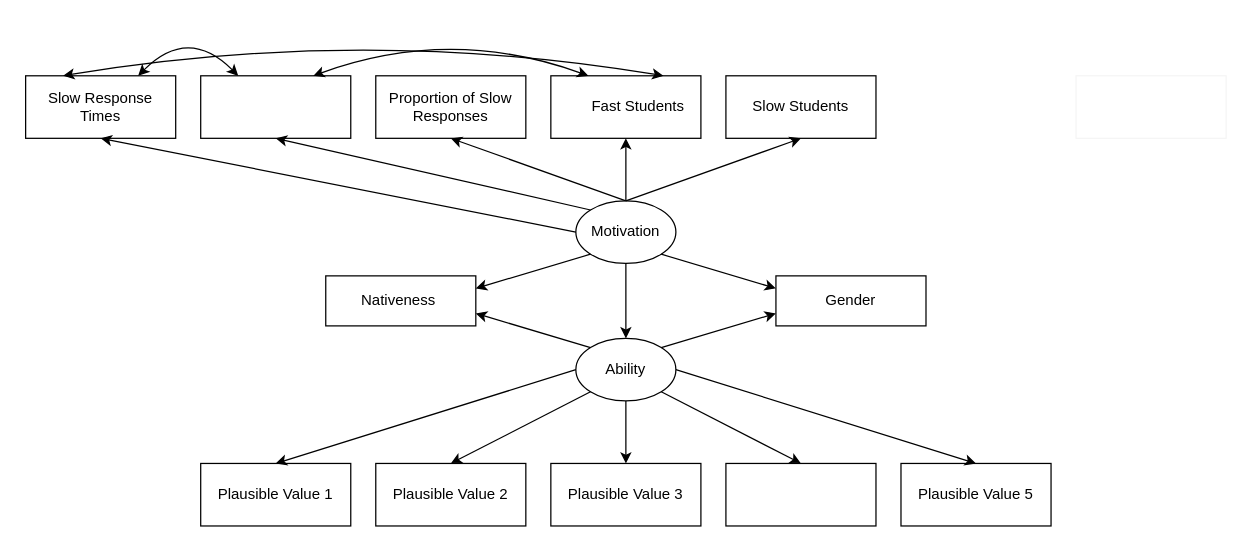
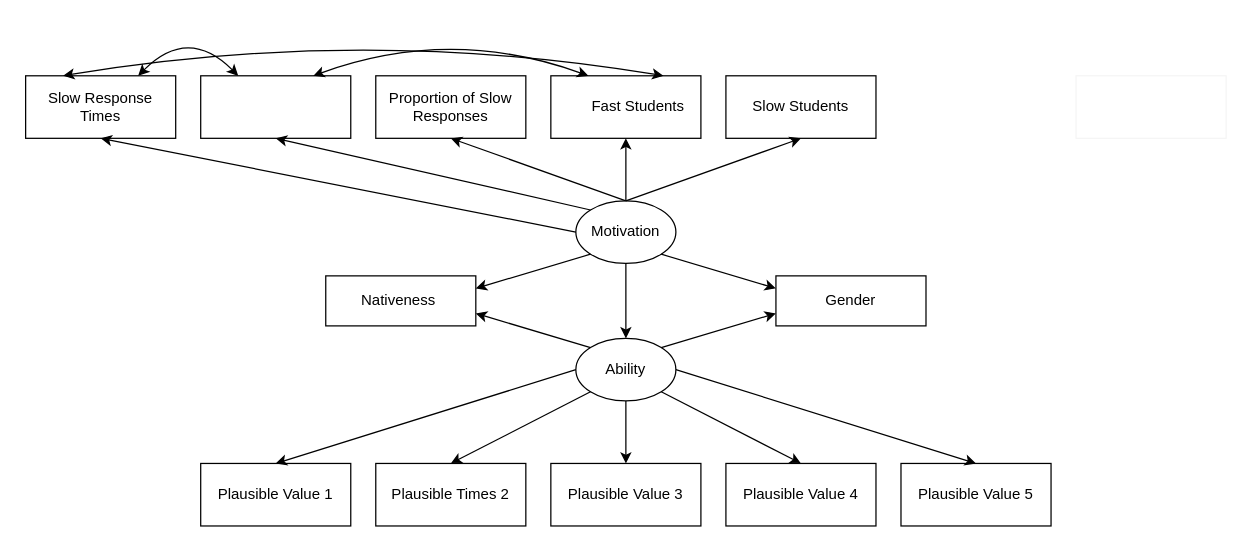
node "Plausible Value 2": label "Plausible Value 2" -> "Plausible Times 2"
node "Plausible Value 4": added
